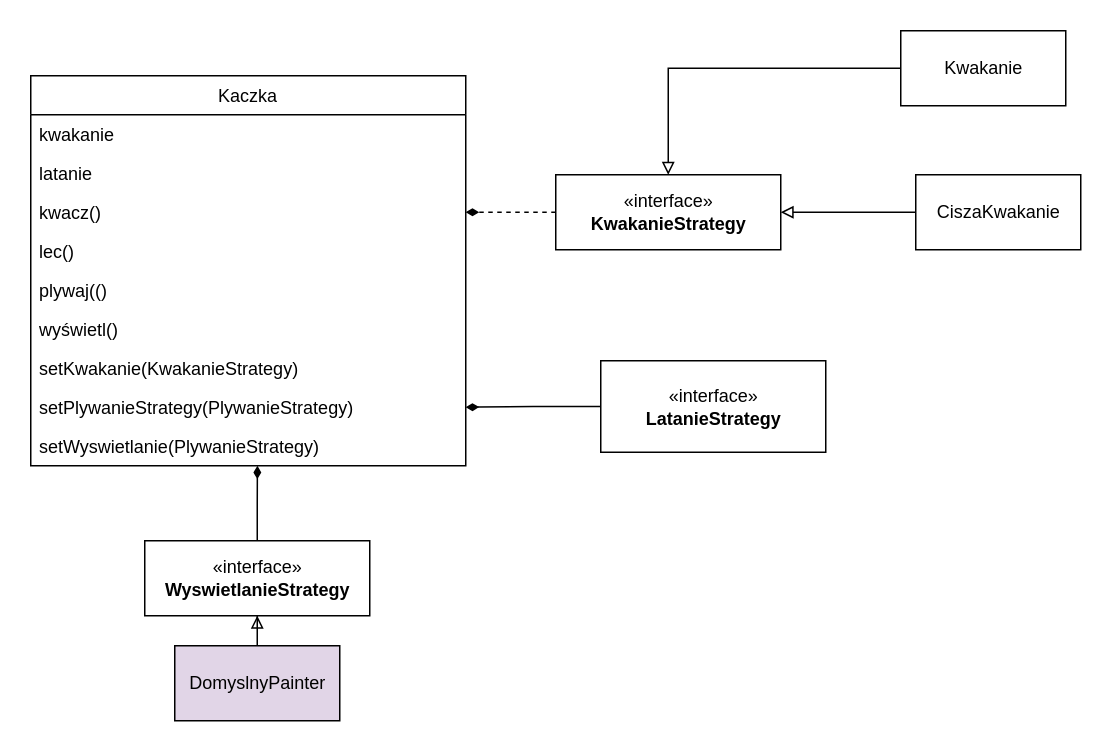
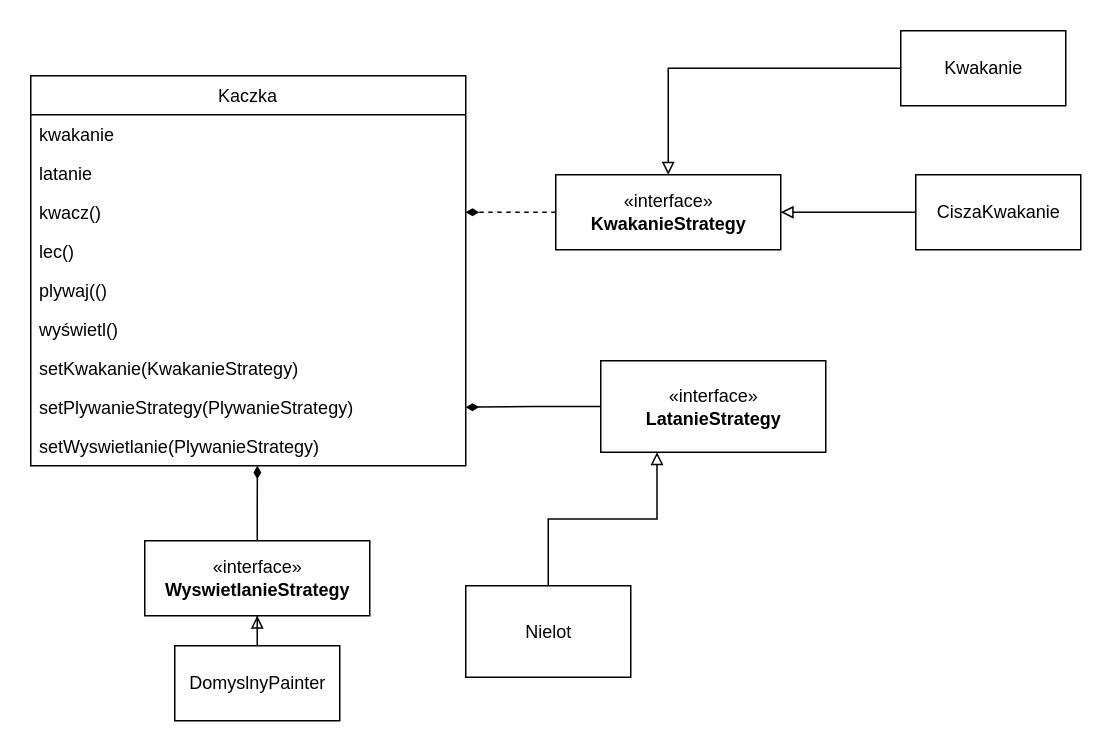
edge "Nielot" -> "«interface» LatanieStrategy": added
node "Nielot": added
node "DomyslnyPainter": fillcolor #e1d5e7 -> #ffffff
